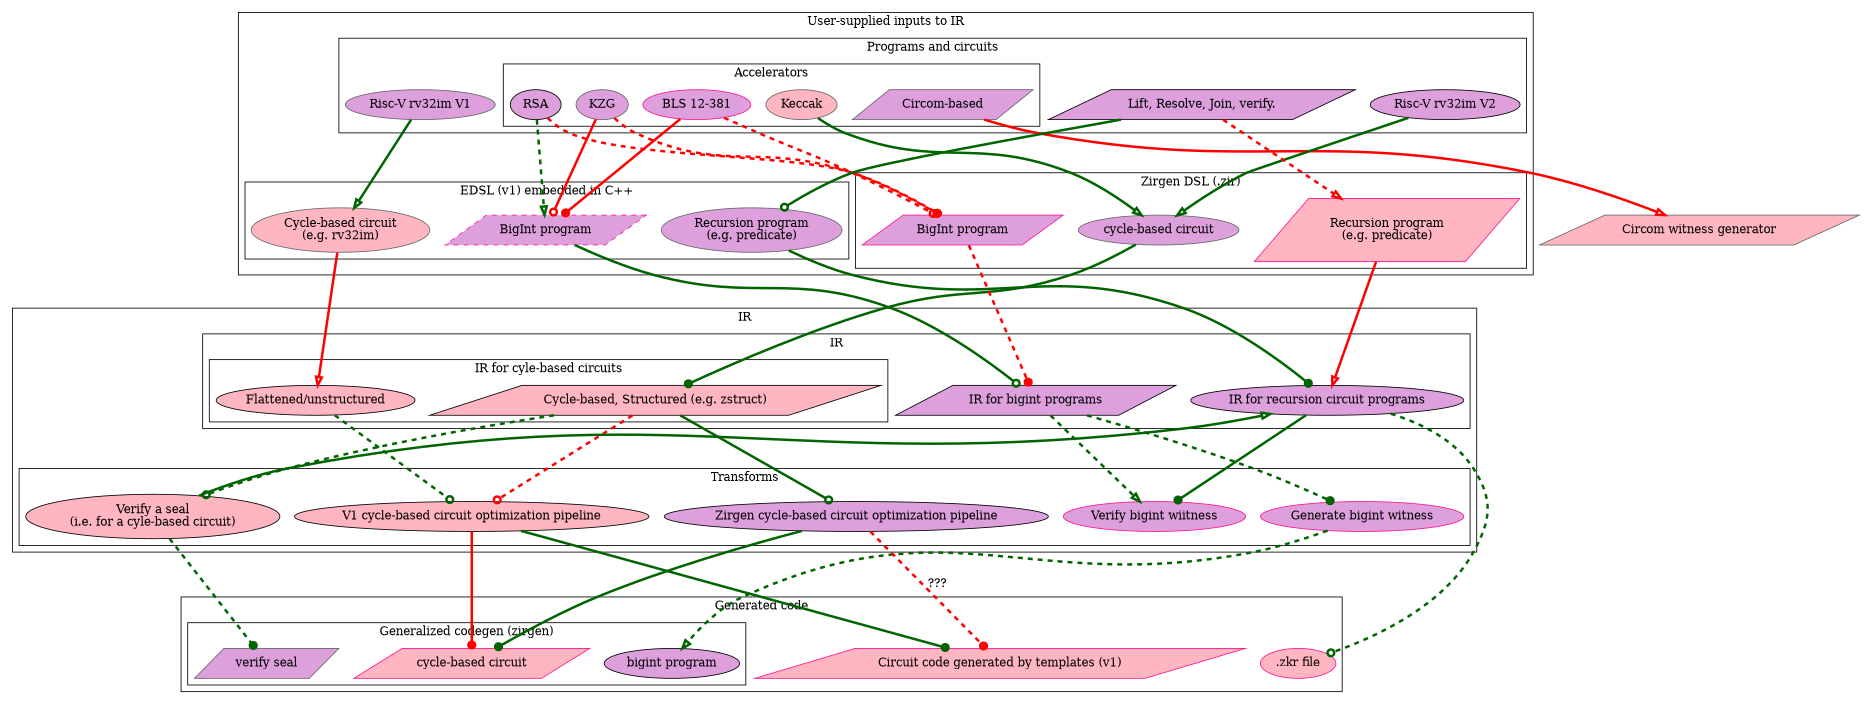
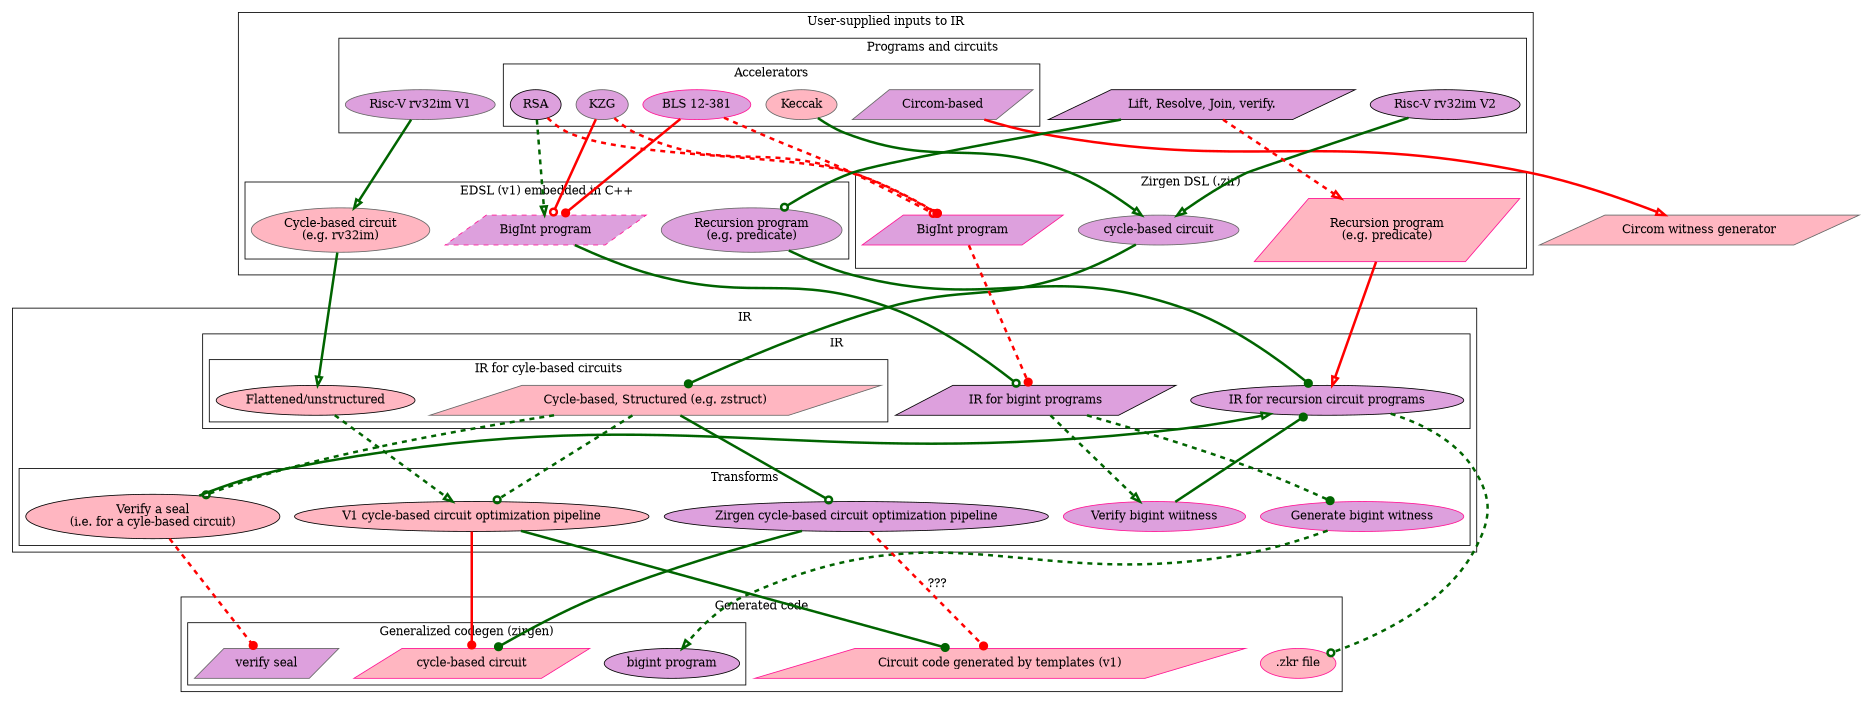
edge "Cycle-based circuit (e.g. rv32im)" -> "Flattened/unstructured": color red -> darkgreen
node "Cycle-based, Structured (e.g. zstruct)": color black -> gray40
edge "Cycle-based, Structured (e.g. zstruct)" -> "V1 cycle-based circuit optimization pipeline": color red -> darkgreen
edge "IR for recursion circuit programs" -> "Verify bigint wiitness": reversed
edge "Flattened/unstructured" -> "V1 cycle-based circuit optimization pipeline": arrowhead odot -> onormal
edge "Verify a seal (i.e. for a cyle-based circuit)" -> "verify seal": color darkgreen -> red
